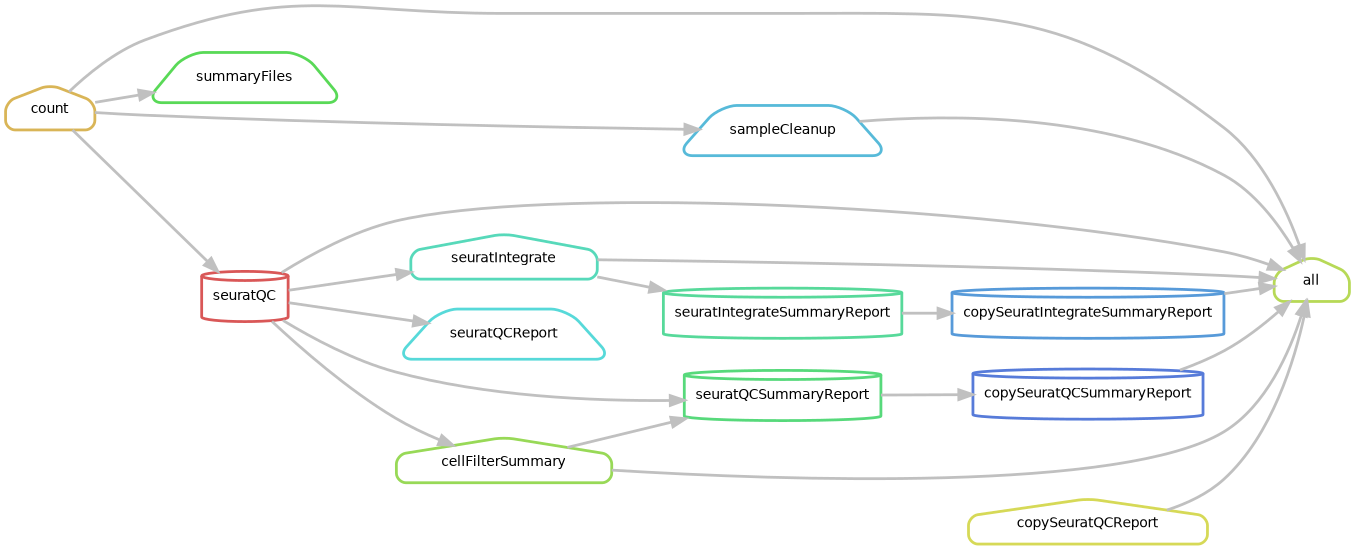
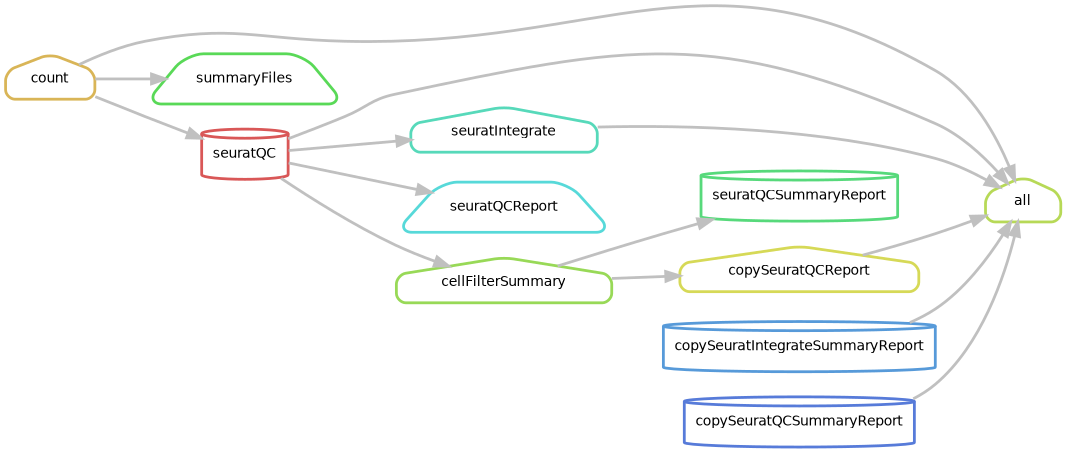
node "sampleCleanup": removed
node "seuratIntegrateSummaryReport": removed
edge "seuratQC" -> "seuratQCSummaryReport": removed
edge "seuratQCSummaryReport" -> "copySeuratQCSummaryReport": removed
edge "cellFilterSummary" -> "all": now "cellFilterSummary" -> "copySeuratQCReport"
